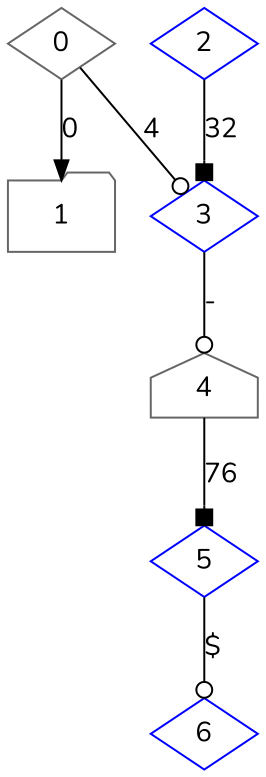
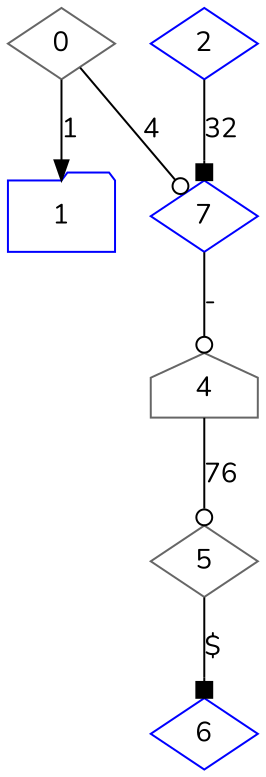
edge "0" -> "1": label "0" -> "1"
node "1": color gray40 -> blue
node "3": label "3" -> "7"
edge "4" -> "5": arrowhead box -> odot
node "5": color blue -> gray40
edge "5" -> "6": arrowhead odot -> box
